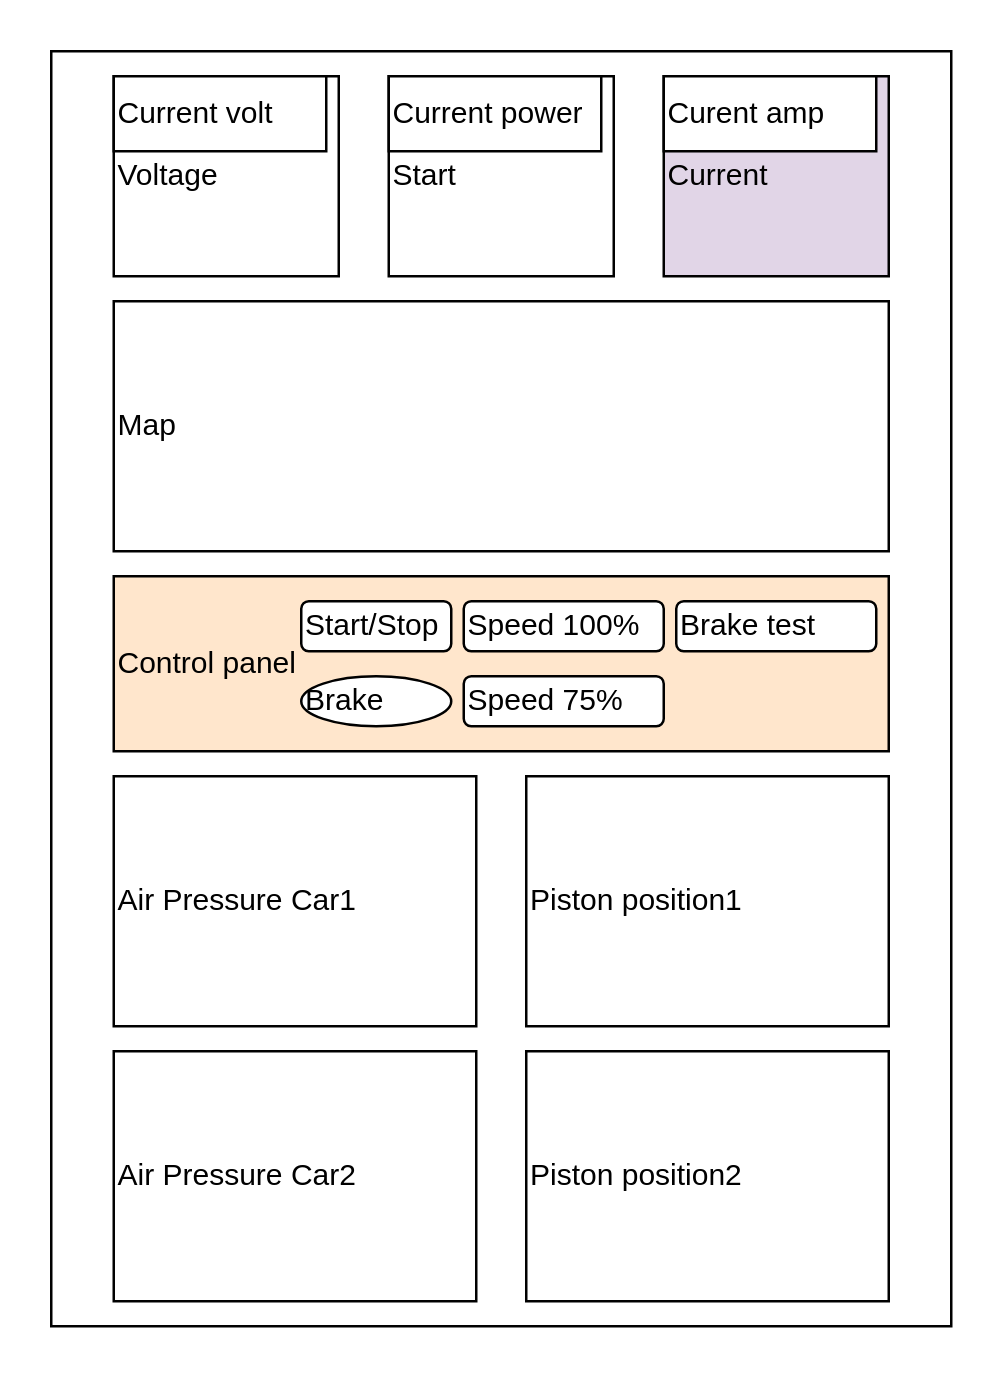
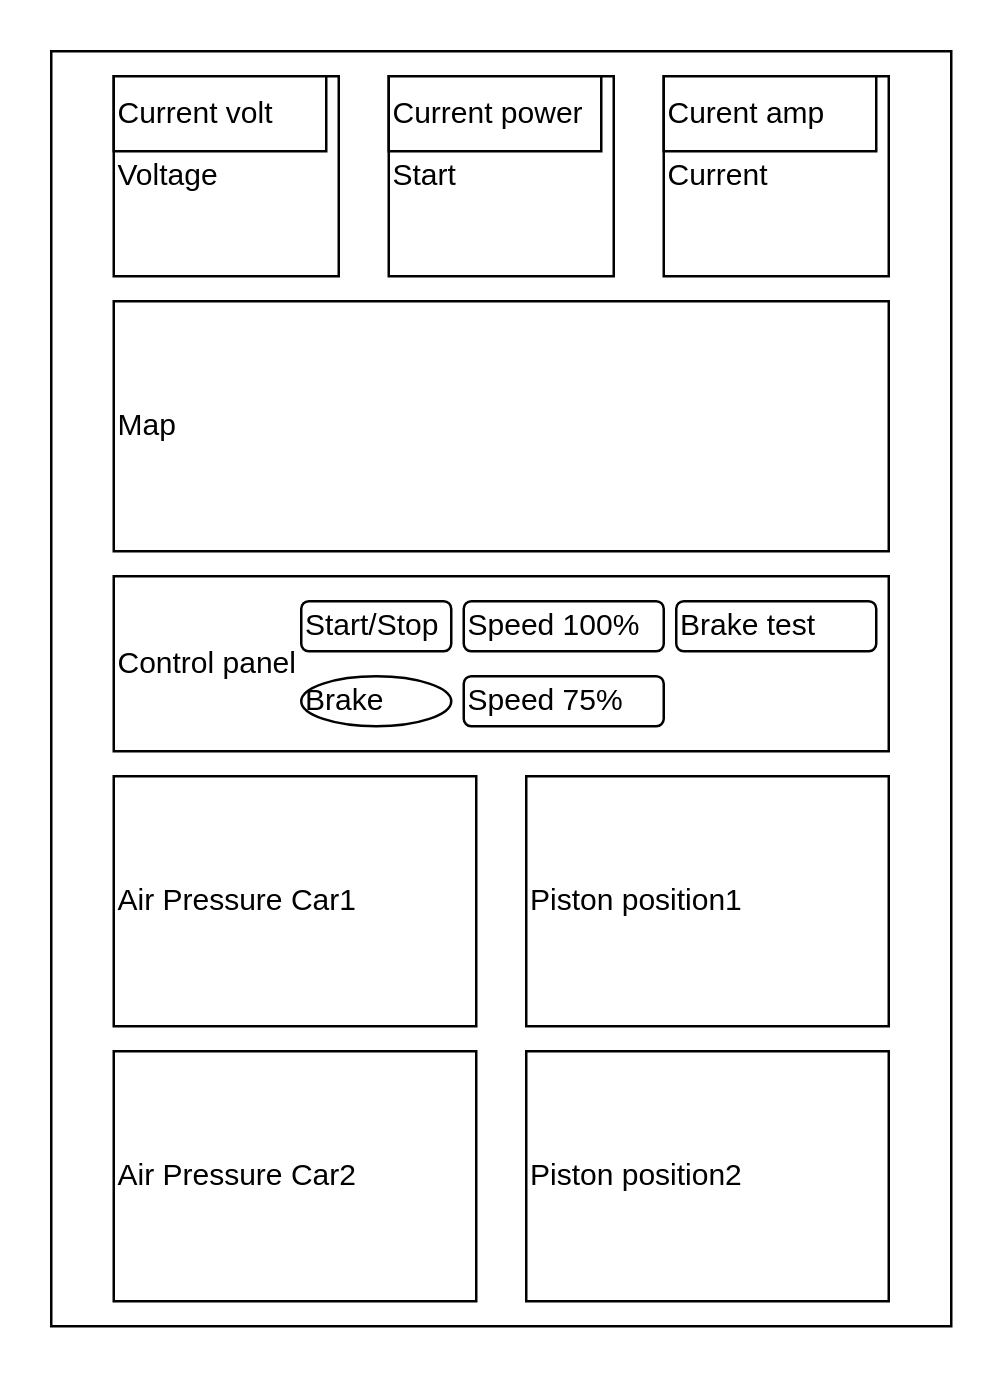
node "Current": fillcolor #e1d5e7 -> #ffffff
node "Control panel": fillcolor #ffe6cc -> #ffffff
